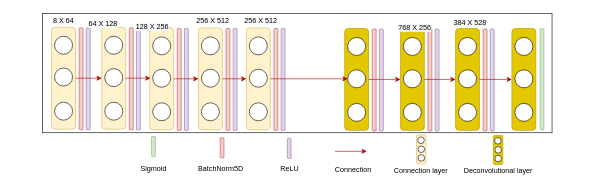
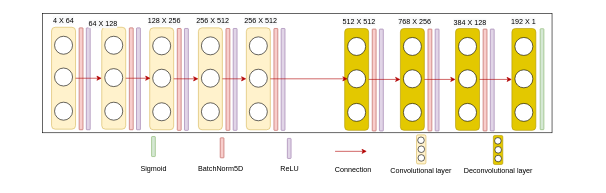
node "512 X 512": added
node "192 X 1": added
node "8 X 64": label "8 X 64" -> "4 X 64"
node "384 X 528": label "384 X 528" -> "384 X 128"
node "128 X 256": moved (153, 25) -> (165, 19)
node "768 X 256": moved (416, 26) -> (416, 20)
node "Connection layer": label "Connection layer" -> "Convolutional layer"
